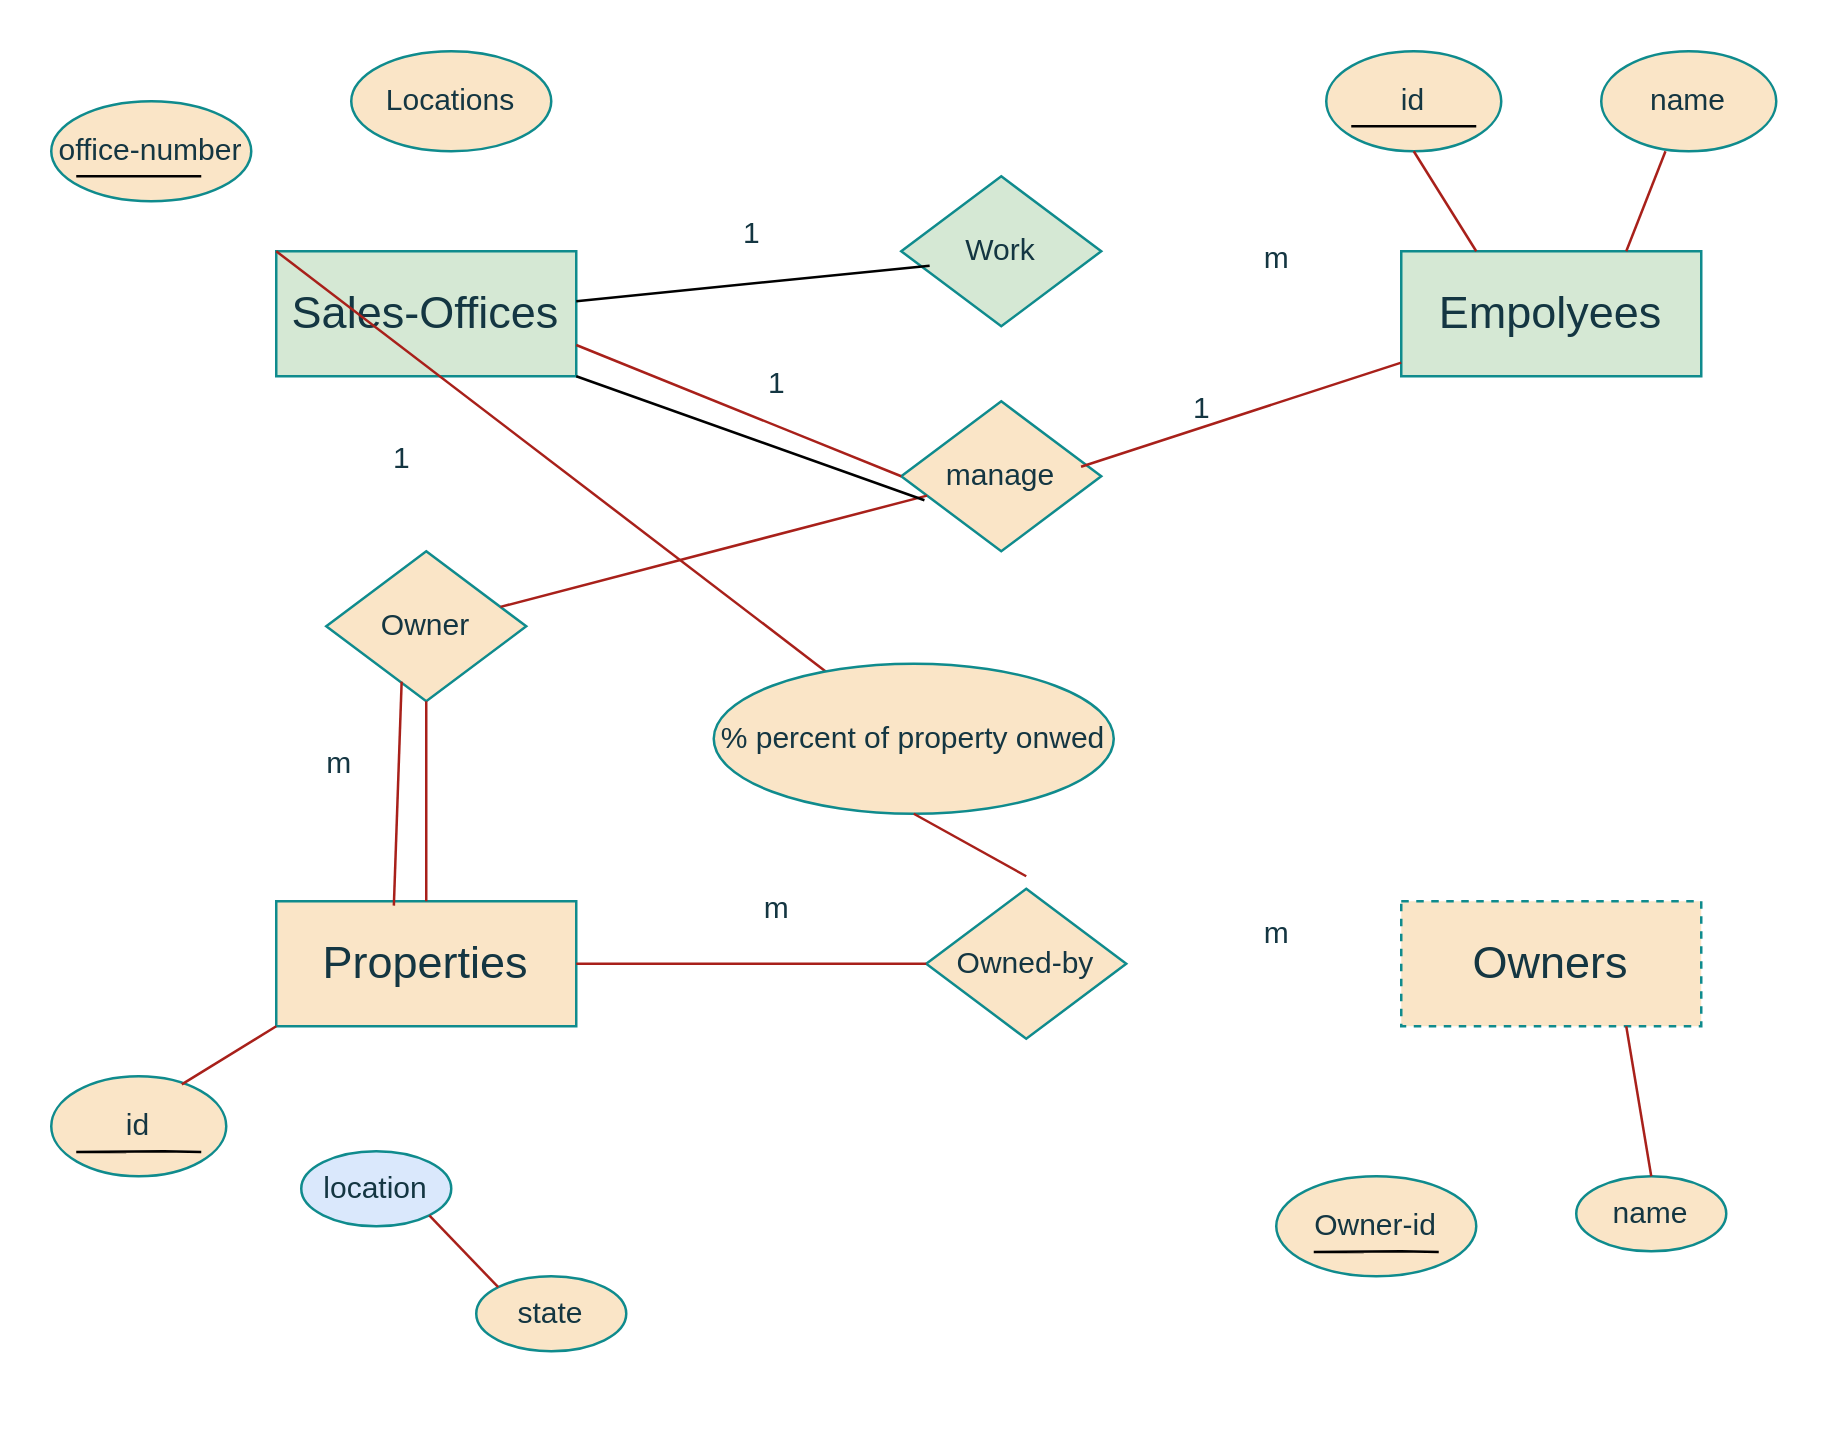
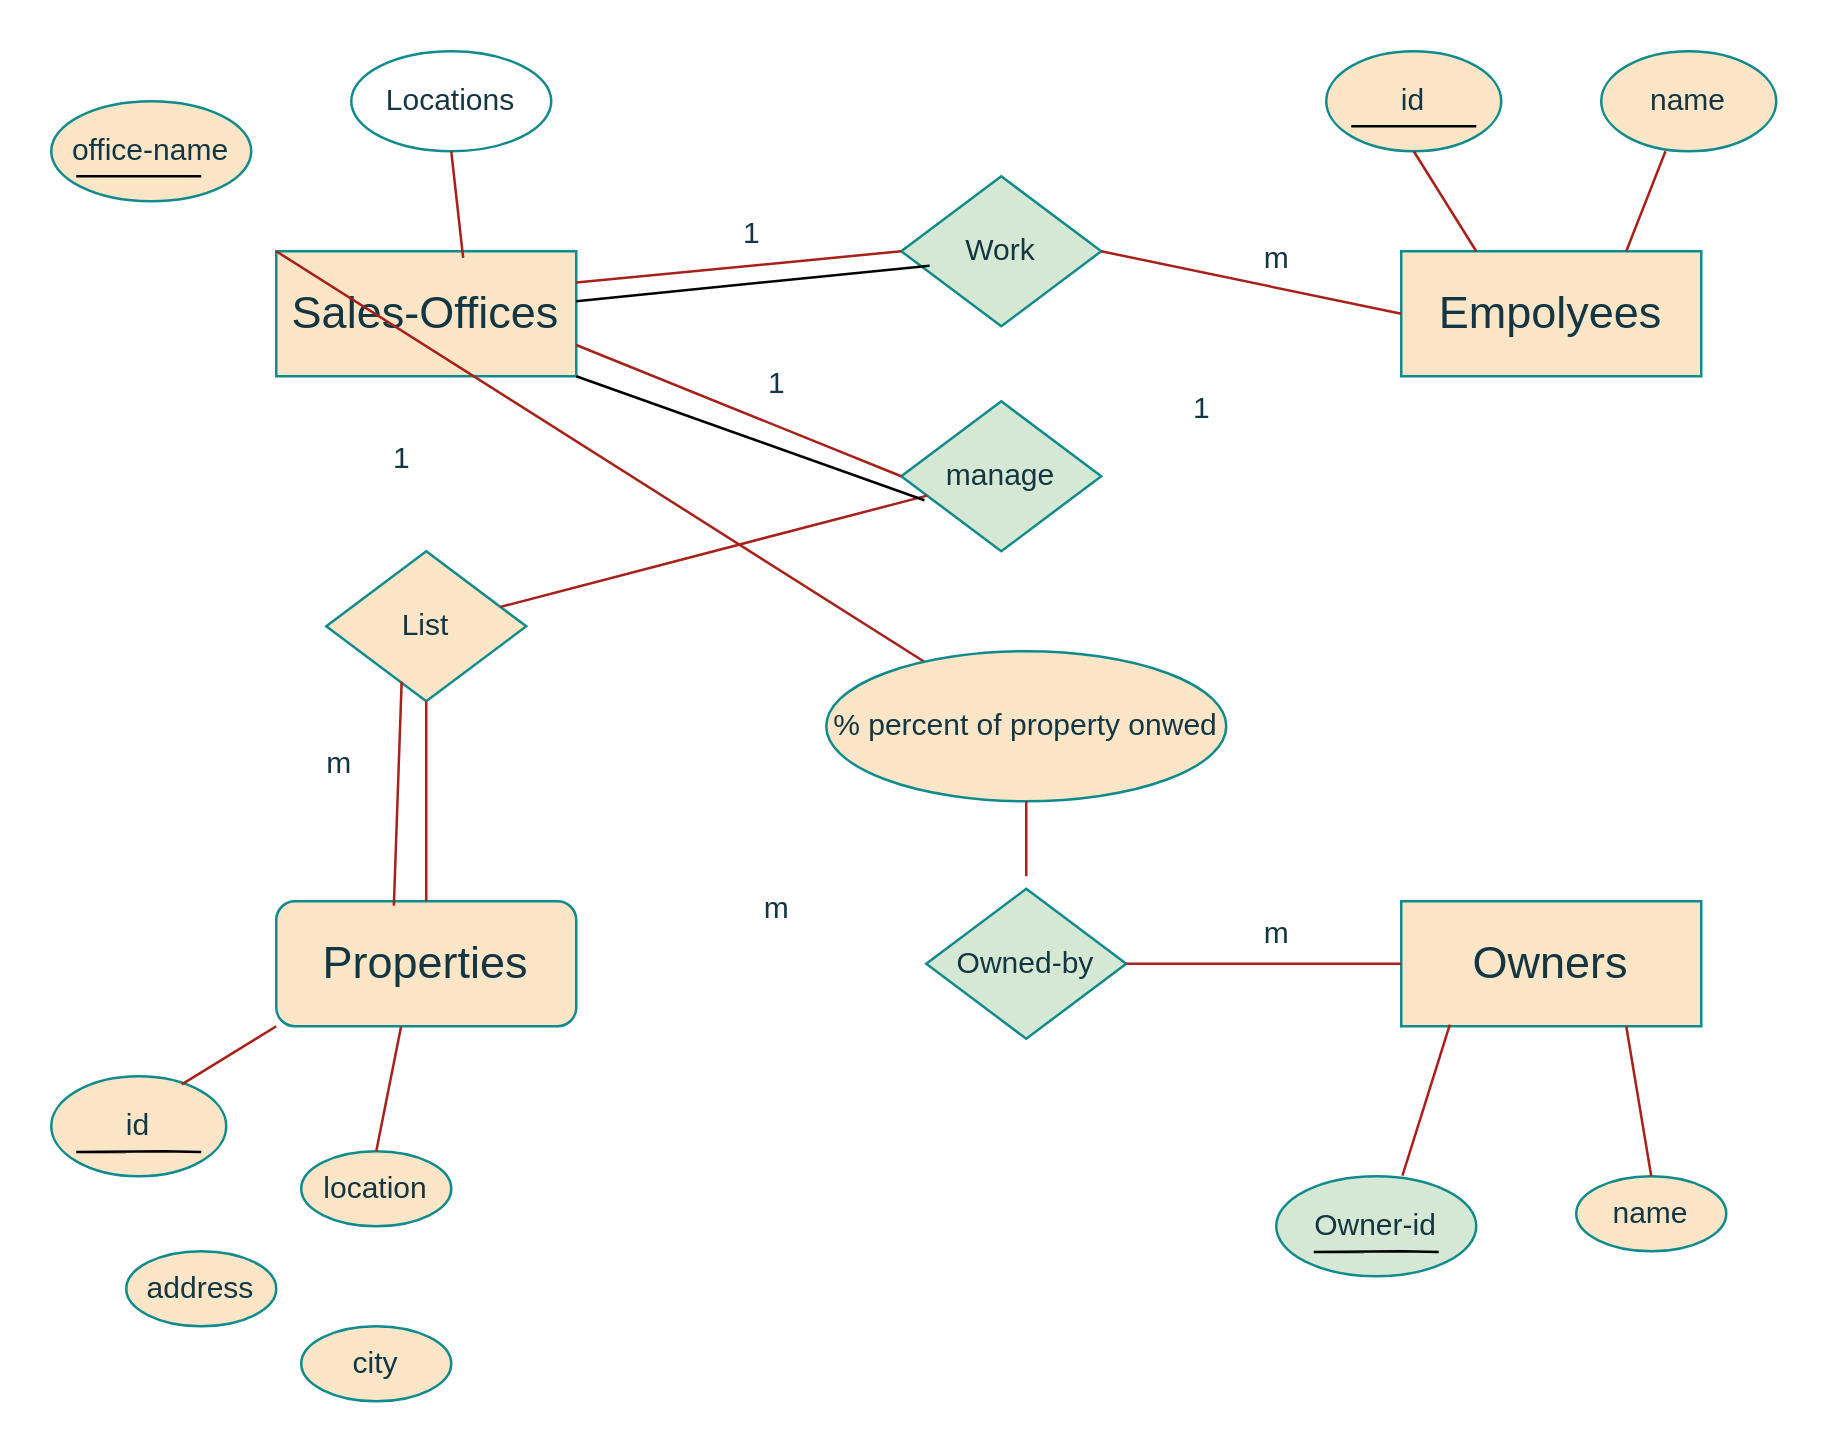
node "Locations": fillcolor #fae5c7 -> #ffffff
node "office-number": label "office-number" -> "office-name"
edge "Locations" -- "Sales-Offices": added
edge "Work" -- "Sales-Offices": added
edge "Work" -- "Empolyees": added
node "Sales-Offices": fillcolor #d5e8d4 -> #fae5c7
node "Empolyees": fillcolor #d5e8d4 -> #fae5c7
edge "Empolyees" -- "manage": removed
node "manage": fillcolor #fae5c7 -> #d5e8d4
node "Owner": label "Owner" -> "List"
node "% percent of property onwed": moved (914, 739) -> (1026, 726)
node "Properties": shape rectangle -> rounded rectangle
edge "Properties" -- "Owned-by": removed
node "Owned-by": fillcolor #fae5c7 -> #d5e8d4
edge "Owned-by" -- "Owners": added
node "Owners": style dashed -> solid
edge "Properties" -- "location": added
edge "Owners" -- "Owner-id": added
node "location": fillcolor #dae8fc -> #fae5c7
node "Owner-id": fillcolor #fae5c7 -> #d5e8d4
edge "location" -- "state": removed
node "address": added
node "state": removed
node "city": added
